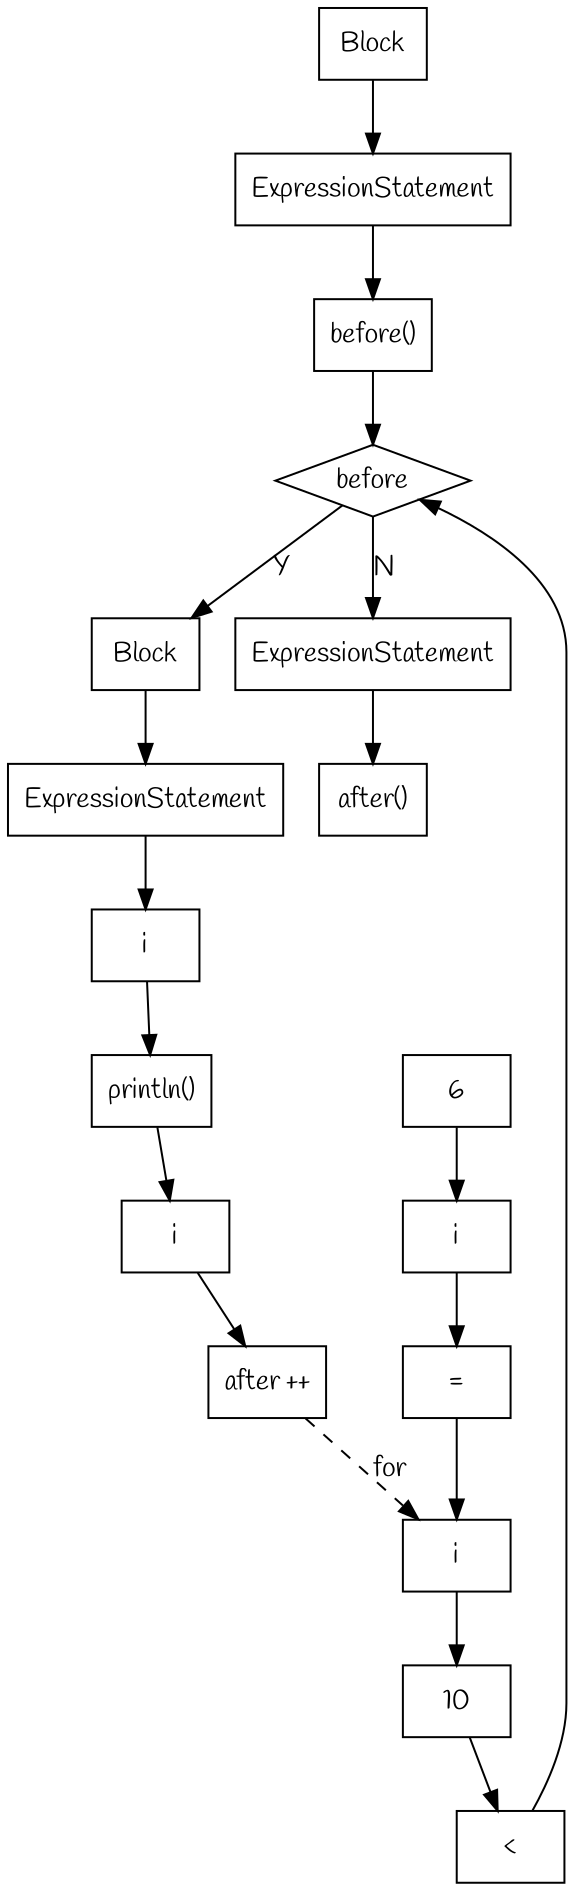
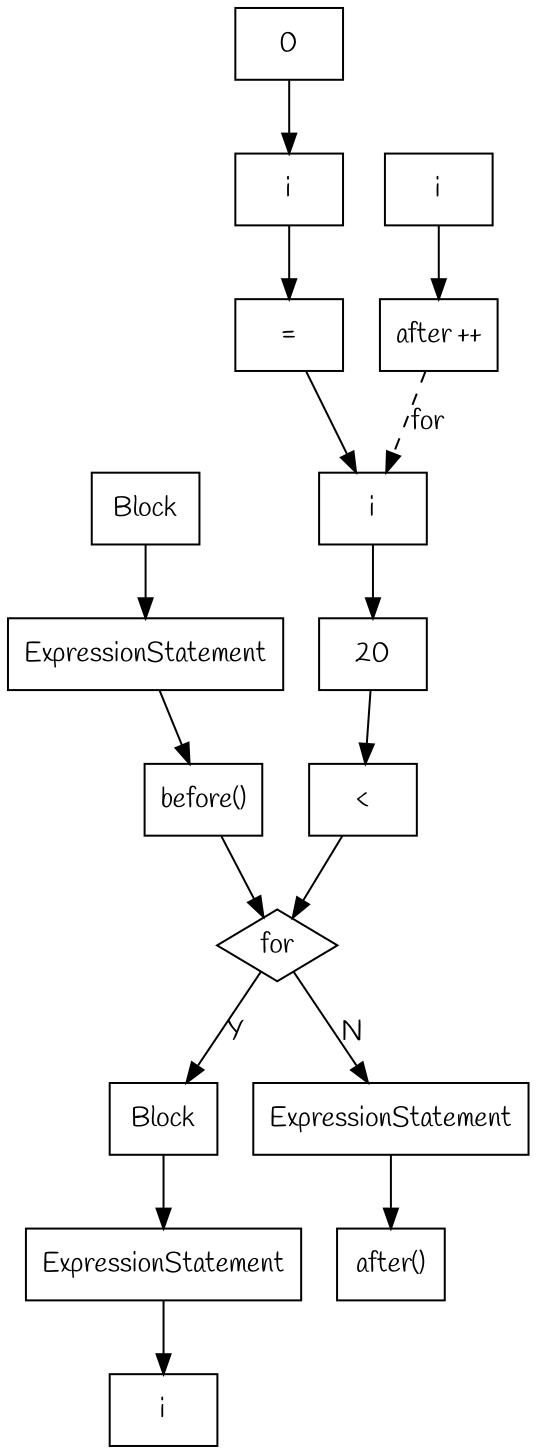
node "before": label "before" -> "for"
node "println()": removed
node "6": label "6" -> "0"
node "10": label "10" -> "20"
